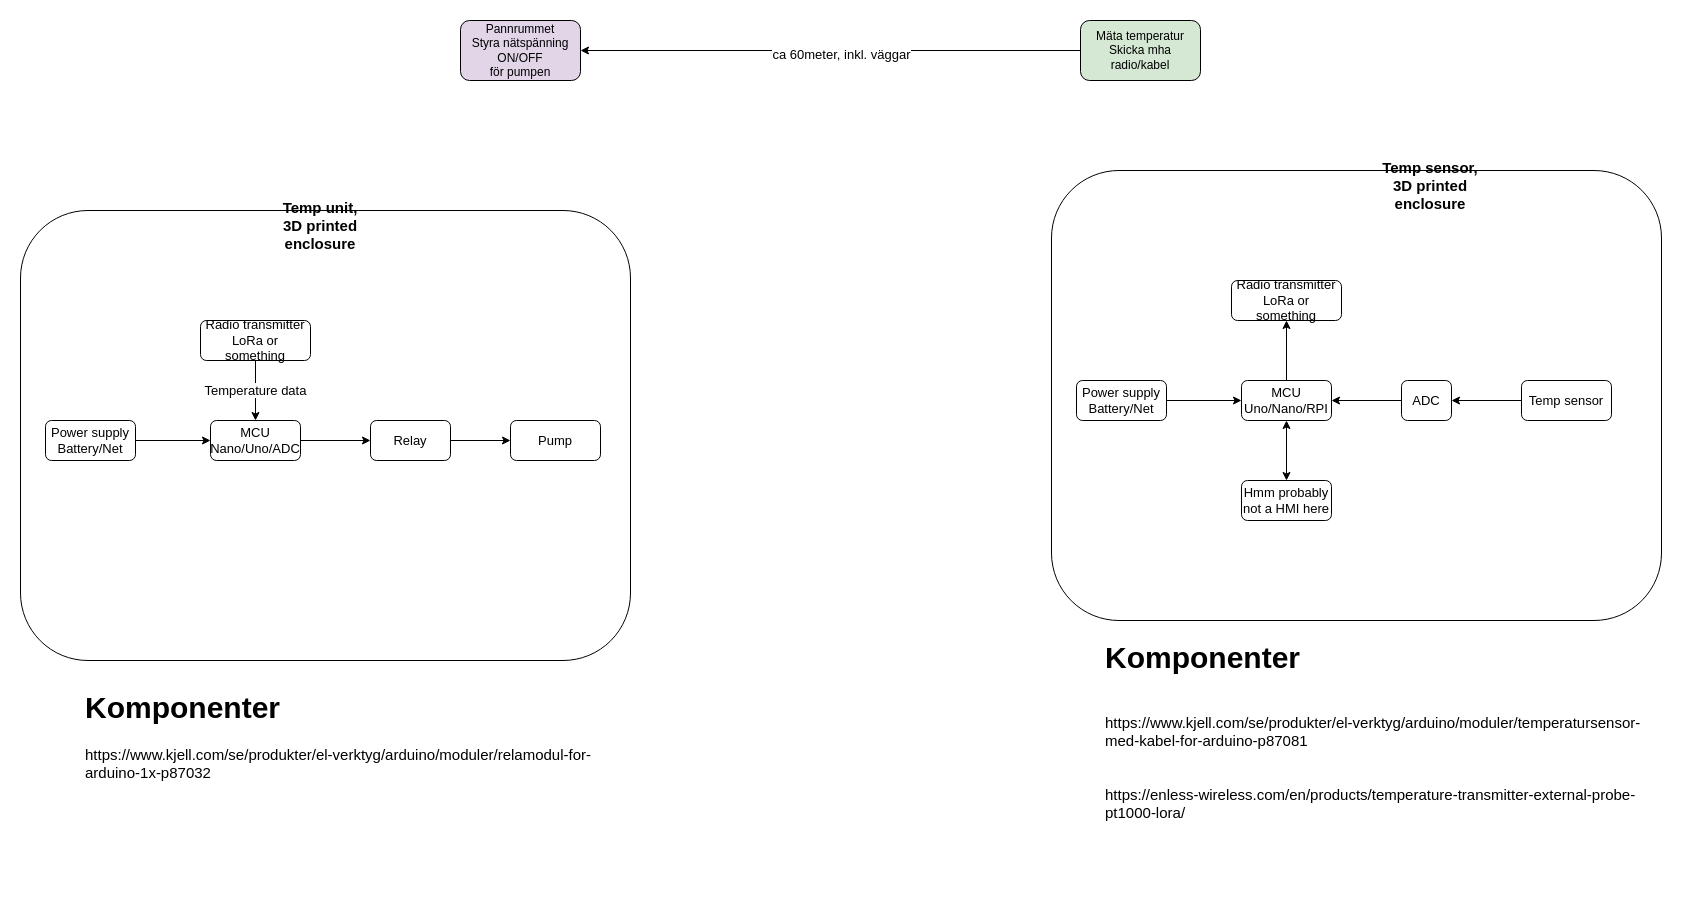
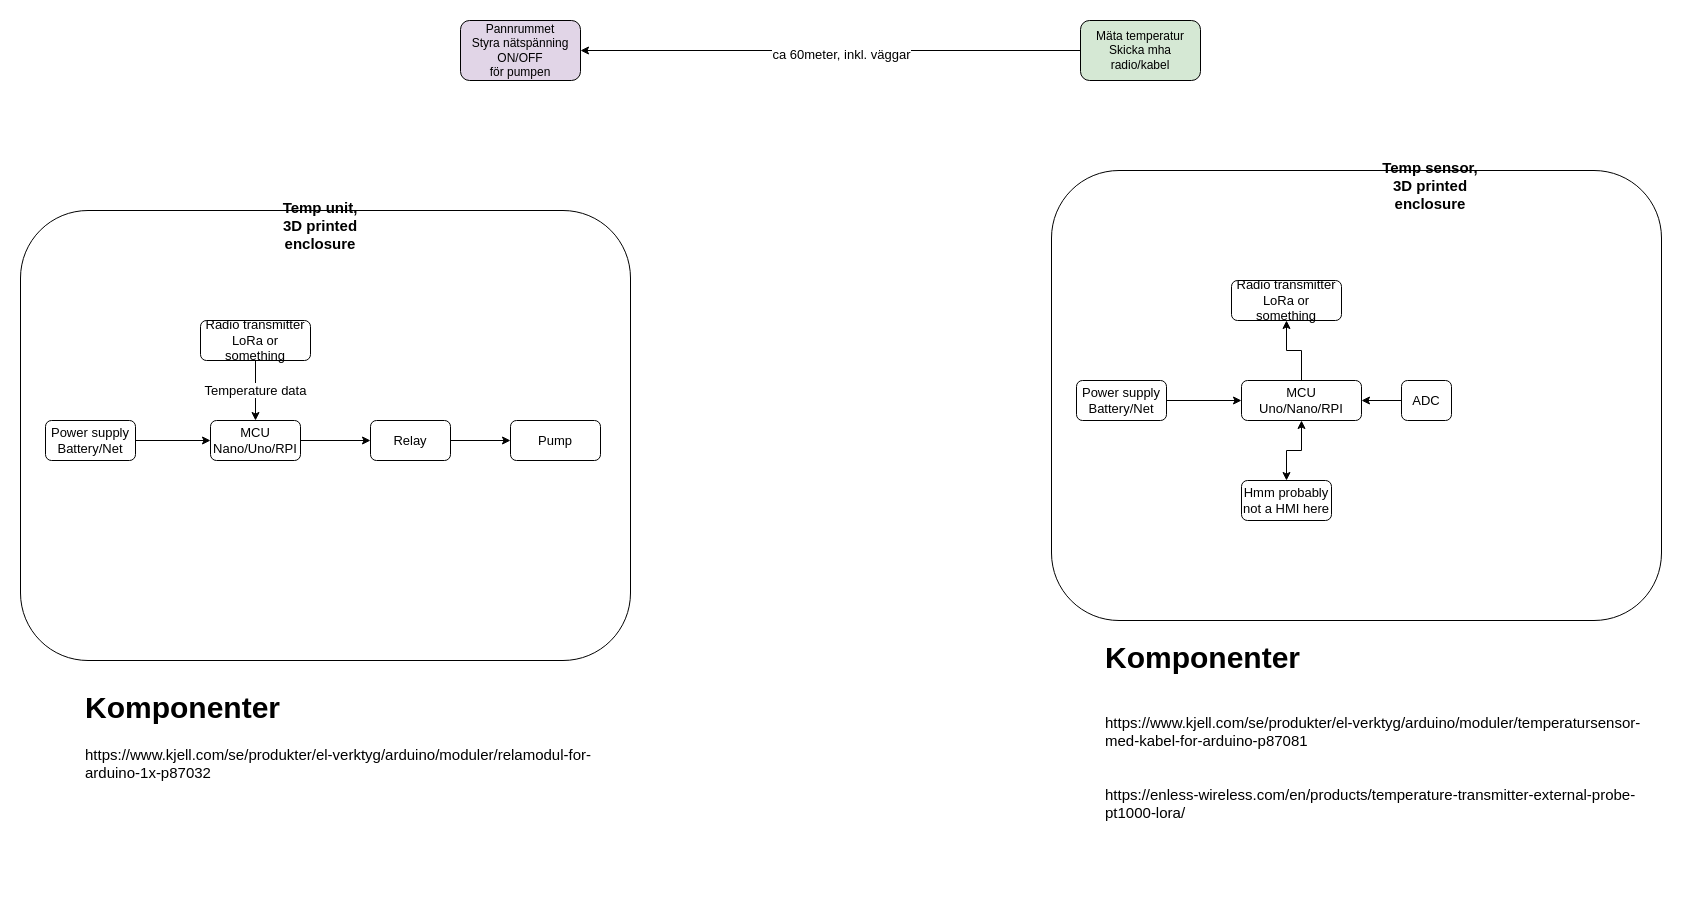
node "MCU Uno/Nano/RPI": size 90x40 -> 120x40
edge "Temp sensor" -> "ADC": removed
node "Temp sensor": removed
node "MCU Nano/Uno/ADC": label "MCU Nano/Uno/ADC" -> "MCU Nano/Uno/RPI"
